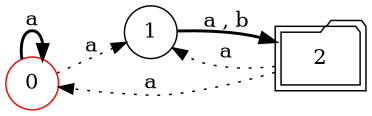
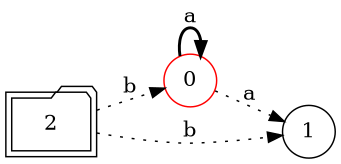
edge "1" -> "2": removed, label "a , b"
edge "2" -> "1": label "a" -> "b"
edge "2" -> "0": label "a" -> "b"
